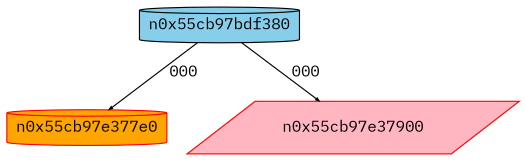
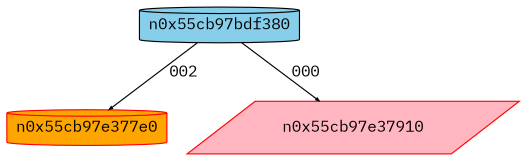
edge "n0x55cb97bdf380" -> "n0x55cb97e377e0": label "000" -> "002"
node "n0x55cb97e37900": label "n0x55cb97e37900" -> "n0x55cb97e37910"
